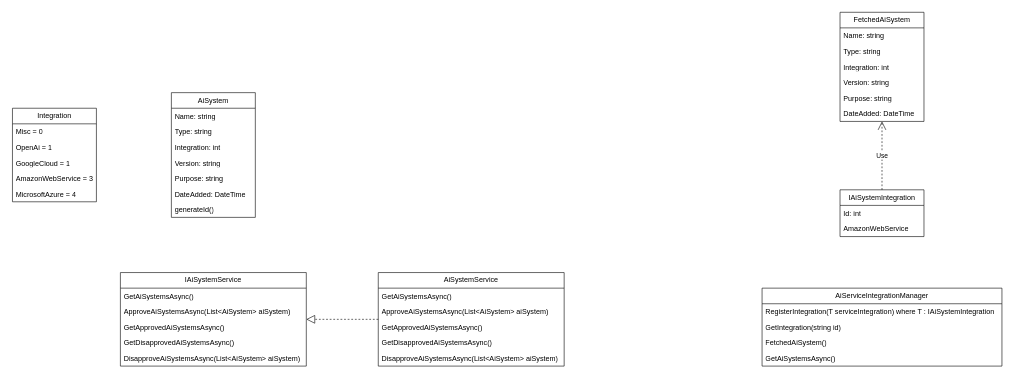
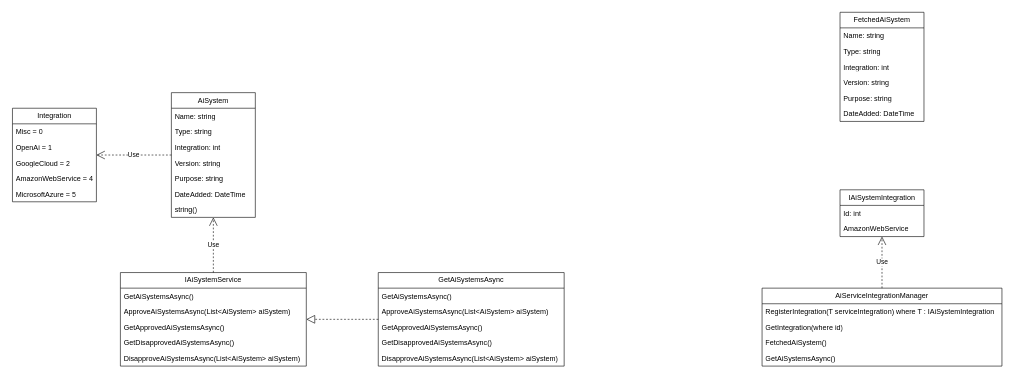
edge "AiSystem" -> "Integration": added, label "Use"
edge "IAiSystemIntegration" -> "FetchedAiSystem": removed, label "Use"
node "GoogleCloud = 1": label "GoogleCloud = 1" -> "GoogleCloud = 2"
node "AmazonWebService = 3": label "AmazonWebService = 3" -> "AmazonWebService = 4"
node "MicrosoftAzure = 4": label "MicrosoftAzure = 4" -> "MicrosoftAzure = 5"
node "generateId()": label "generateId()" -> "string()"
edge "IAiSystemService" -> "AiSystem": added, label "Use"
edge "AiServiceIntegrationManager" -> "IAiSystemIntegration": added, label "Use"
node "AiSystemService": label "AiSystemService" -> "GetAiSystemsAsync"
node "GetIntegration(string id)": label "GetIntegration(string id)" -> "GetIntegration(where id)"
